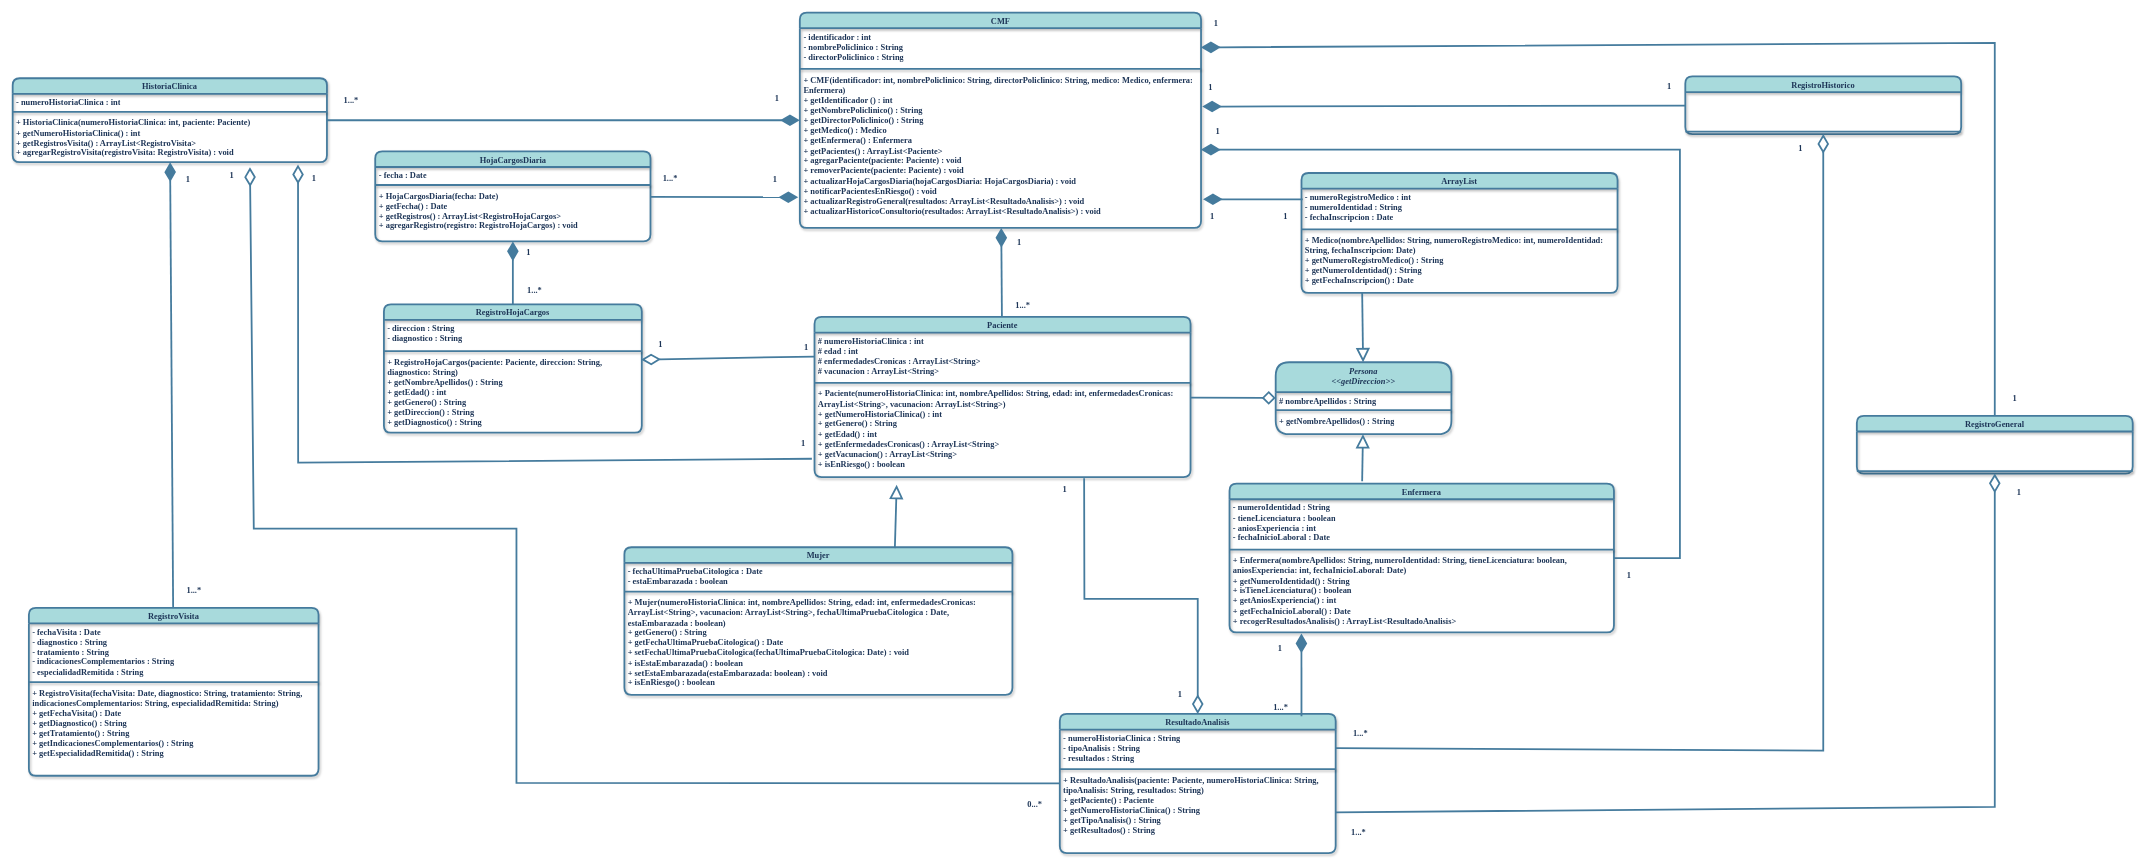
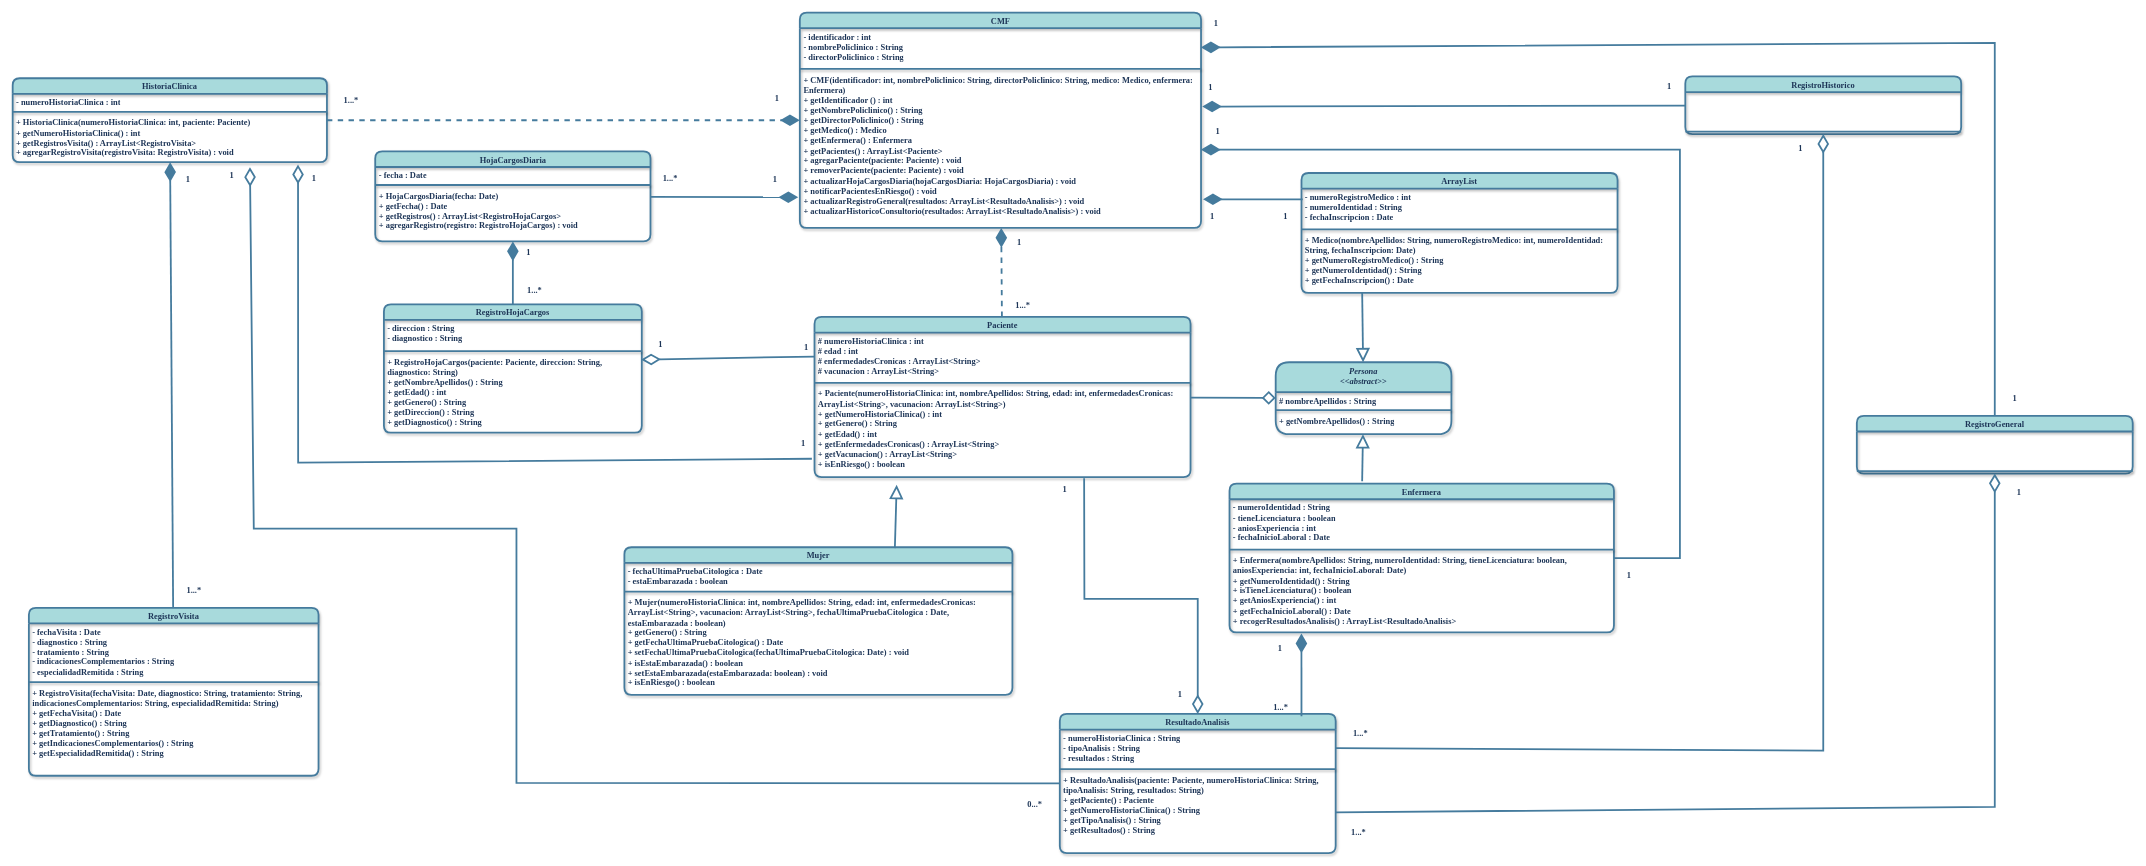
edge "HistoriaClinica" -> "CMF": style solid -> dashed
edge "Paciente" -> "CMF": style solid -> dashed
node "Persona<<getDireccion>>": label "Persona<<getDireccion>>" -> "Persona<<abstract>>"
